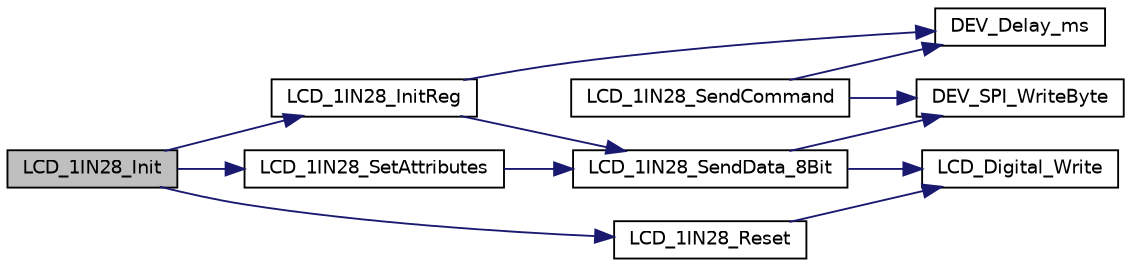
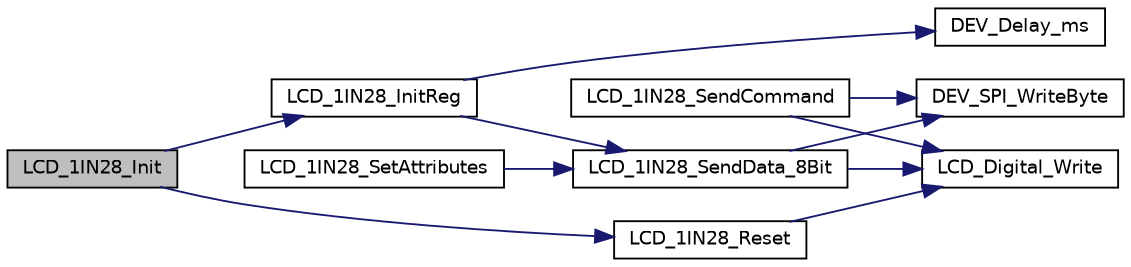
edge "LCD_1IN28_SendCommand" -> "DEV_Delay_ms": now "LCD_1IN28_SendCommand" -> "LCD_Digital_Write"
edge "LCD_1IN28_Init" -> "LCD_1IN28_SetAttributes": removed
